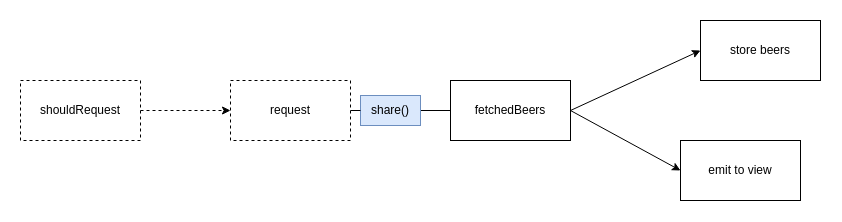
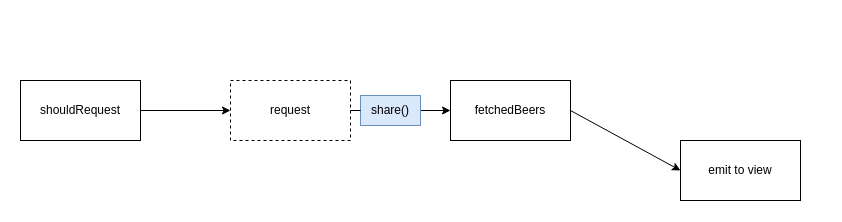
node "store beers": removed
edge "fetchedBeers" -> "store beers": removed
node "shouldRequest": style dashed -> solid
edge "shouldRequest" -> "request": style dashed -> solid
edge "share()" -- "fetchedBeers": arrowhead none -> classic
